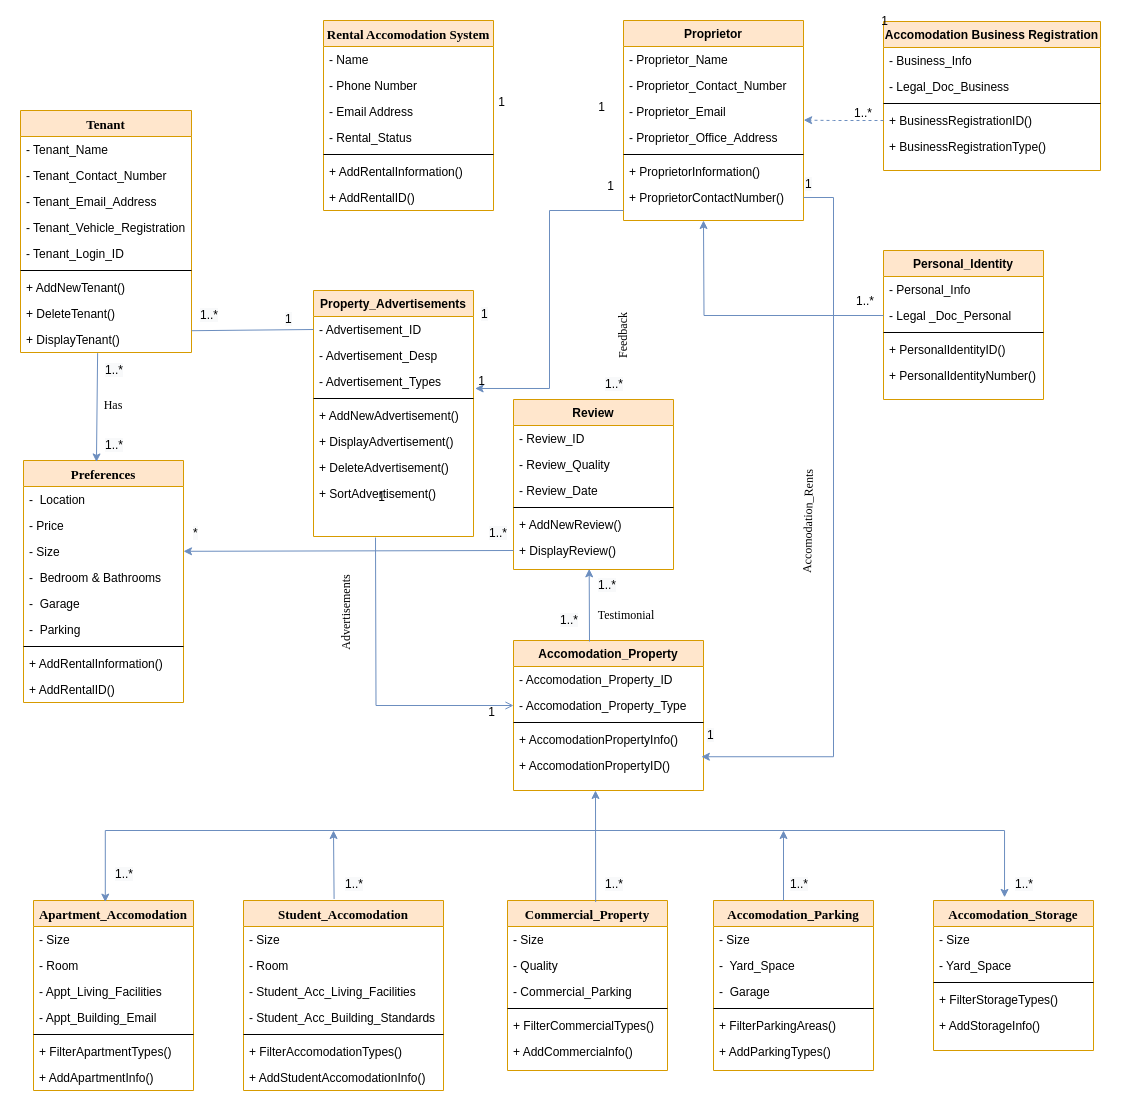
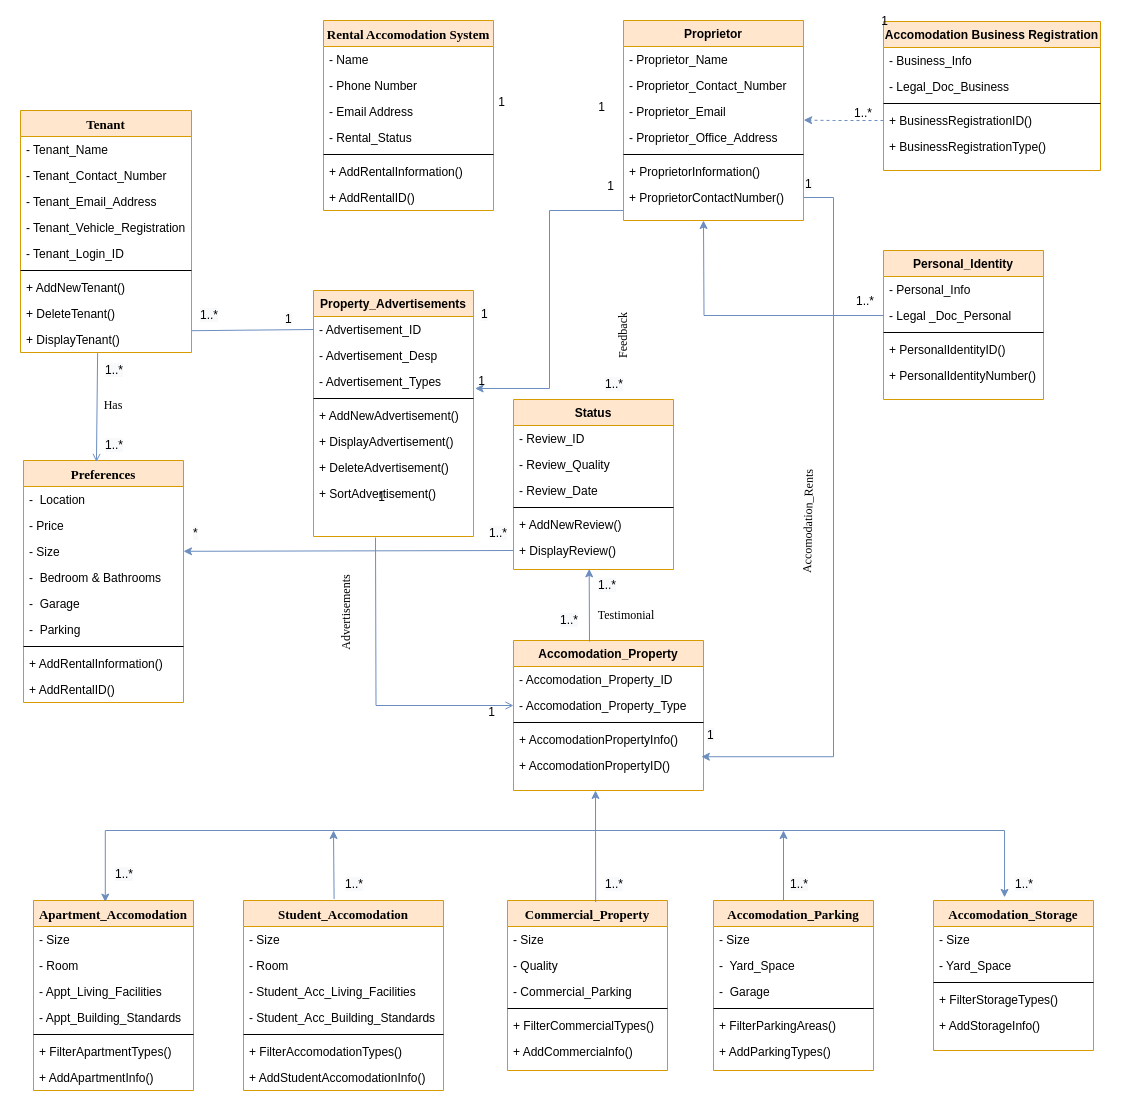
node "Review": label "Review" -> "Status"
edge "+ DisplayTenant()" -> "Preferences": arrowhead classic -> open
node "- Appt_Building_Email": label "- Appt_Building_Email" -> "- Appt_Building_Standards"
